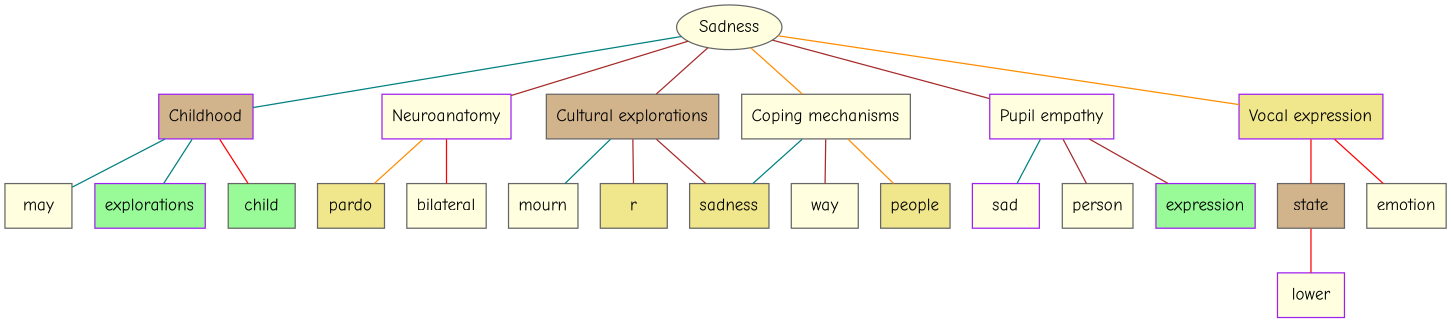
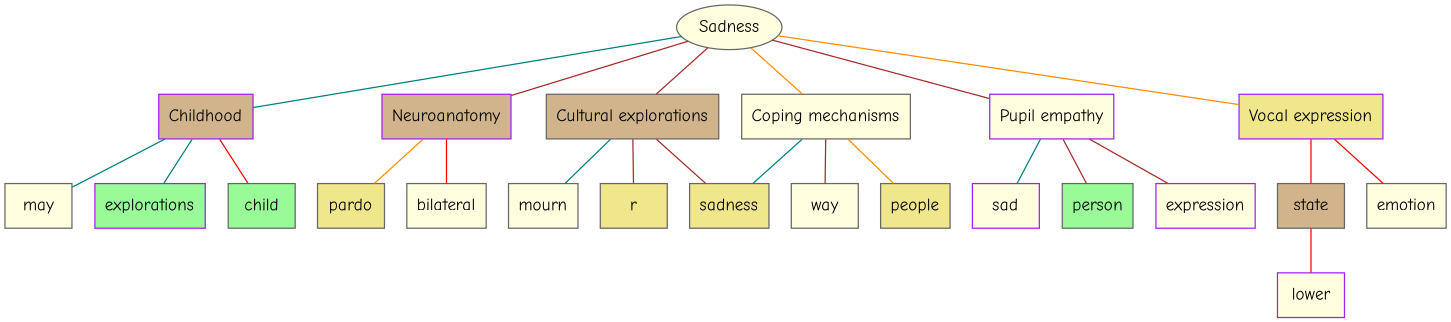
node "Neuroanatomy": fillcolor lightyellow -> tan
node "person": fillcolor lightyellow -> palegreen
node "expression": fillcolor palegreen -> lightyellow
